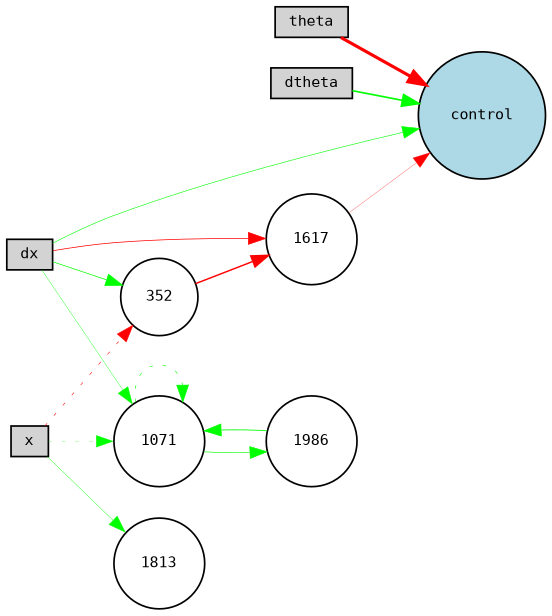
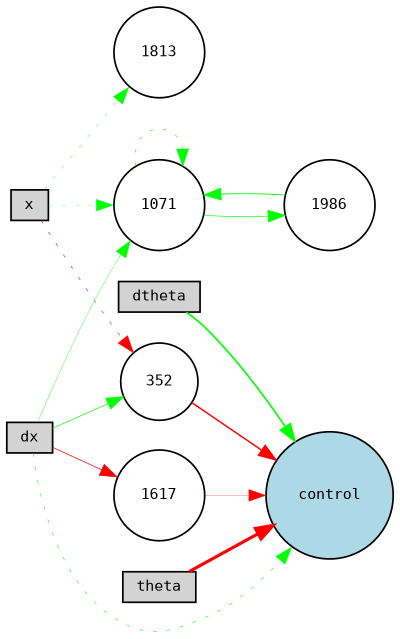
edge "dx" -> "control": style solid -> dotted
edge "352" -> "1617": now "352" -> "control"
edge "x" -> "1813": style solid -> dotted
